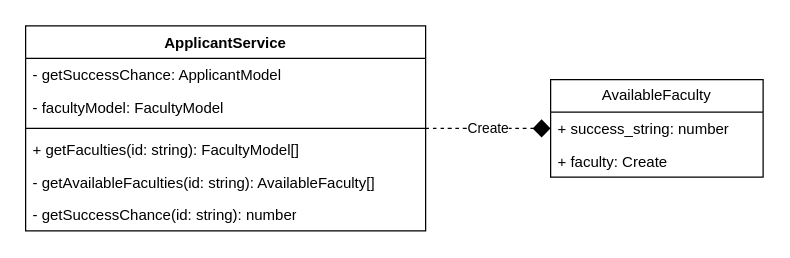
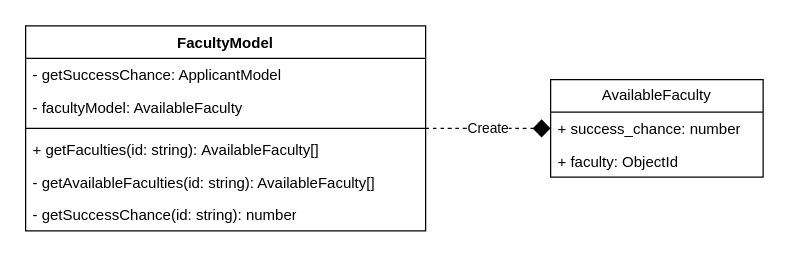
node "ApplicantService": label "ApplicantService" -> "FacultyModel"
node "- facultyModel: FacultyModel": label "- facultyModel: FacultyModel" -> "- facultyModel: AvailableFaculty"
node "+ success_string: number": label "+ success_string: number" -> "+ success_chance: number"
node "+ getFaculties(id: string): FacultyModel[]": label "+ getFaculties(id: string): FacultyModel[]" -> "+ getFaculties(id: string): AvailableFaculty[]"
node "+ faculty: Create": label "+ faculty: Create" -> "+ faculty: ObjectId"
